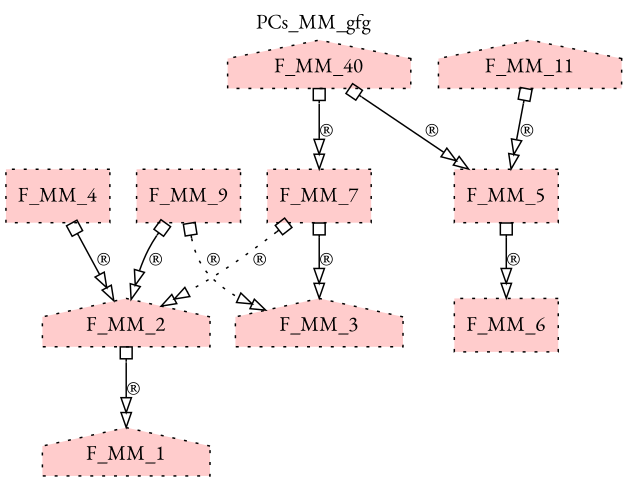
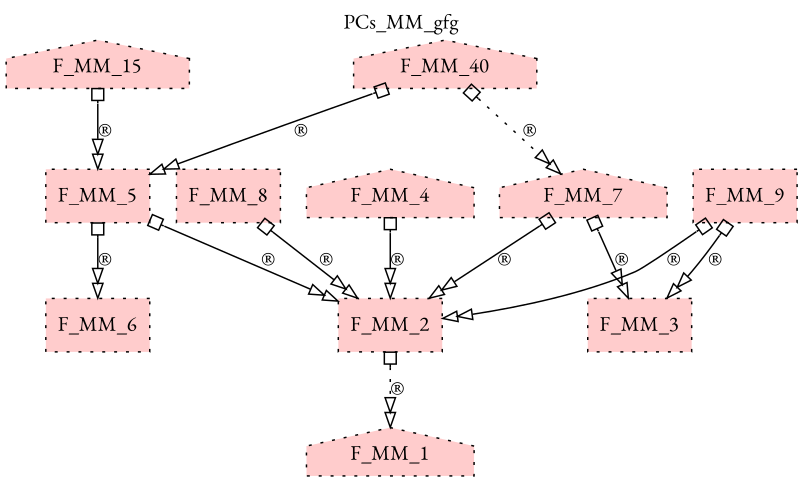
node "F_MM_11": label "F_MM_11" -> "F_MM_15"
edge "F_MM_40" -- "F_MM_7": style solid -> dotted
node "F_MM_4": shape box -> house
node "F_MM_8": added
node "F_MM_7": shape box -> house
edge "F_MM_5" -- "F_MM_2": added, label "®"
edge "F_MM_7" -- "F_MM_2": style dotted -> solid
edge "F_MM_9" -- "F_MM_3": style dotted -> solid
node "F_MM_2": shape house -> box
node "F_MM_3": shape house -> box
edge "F_MM_2" -- "F_MM_1": style solid -> dotted
